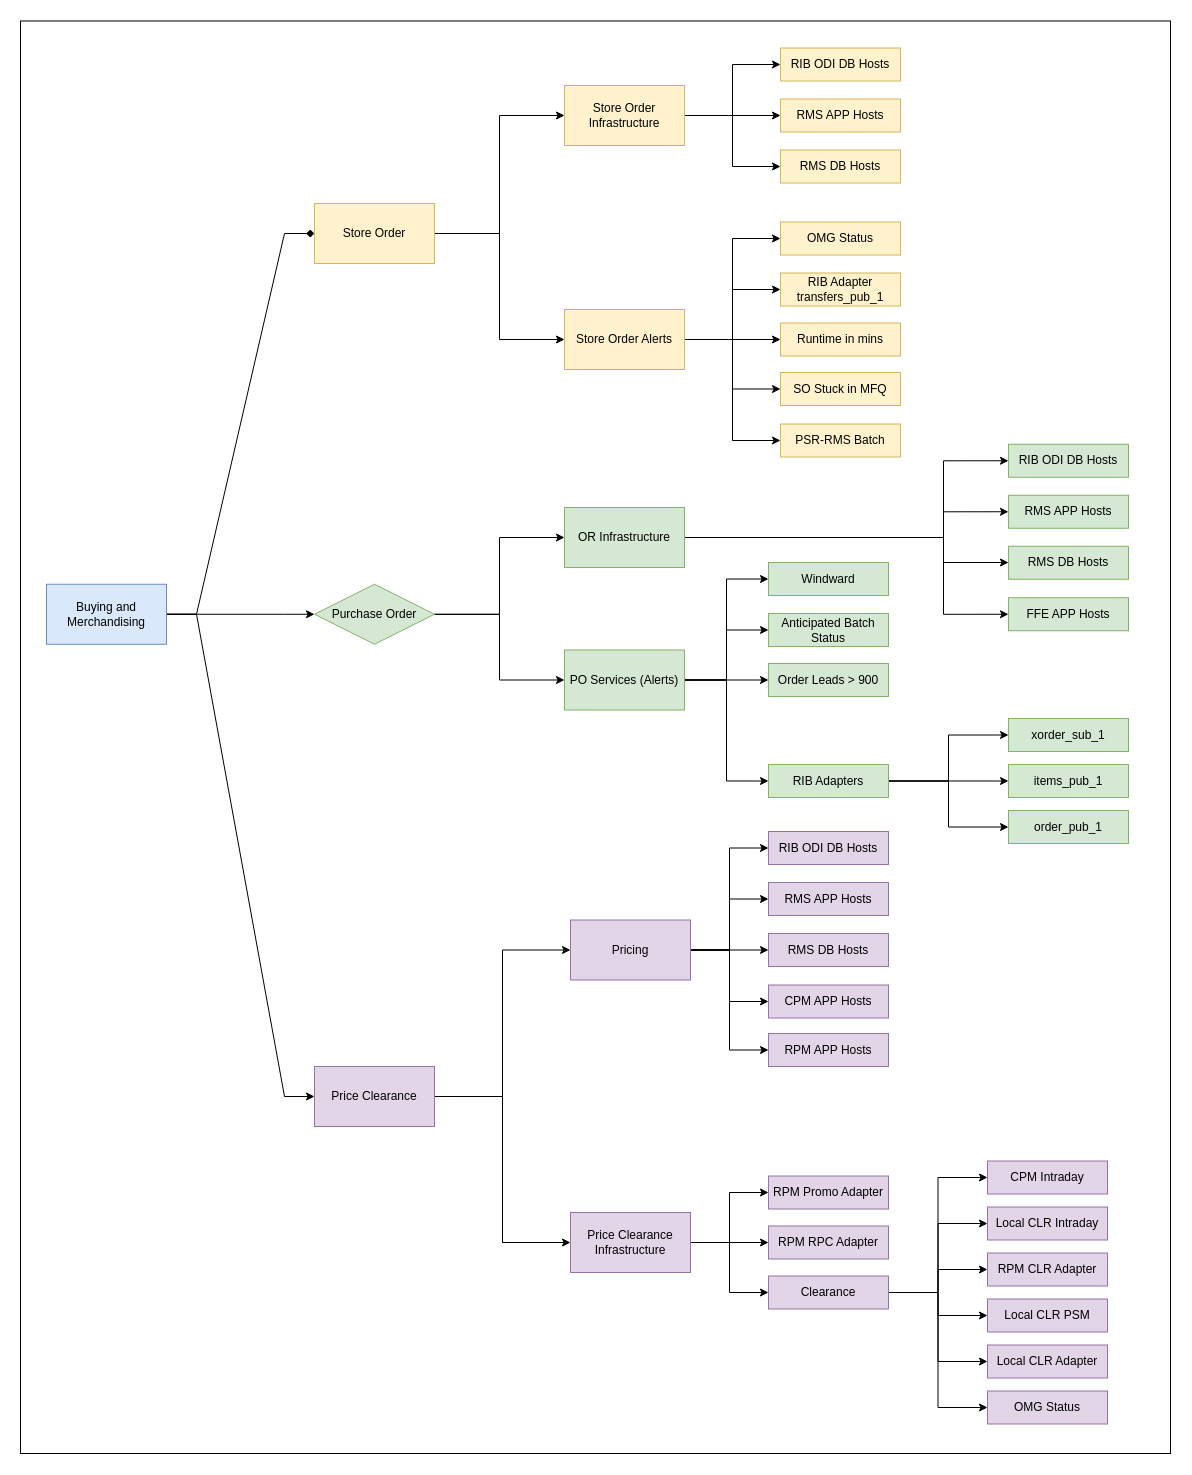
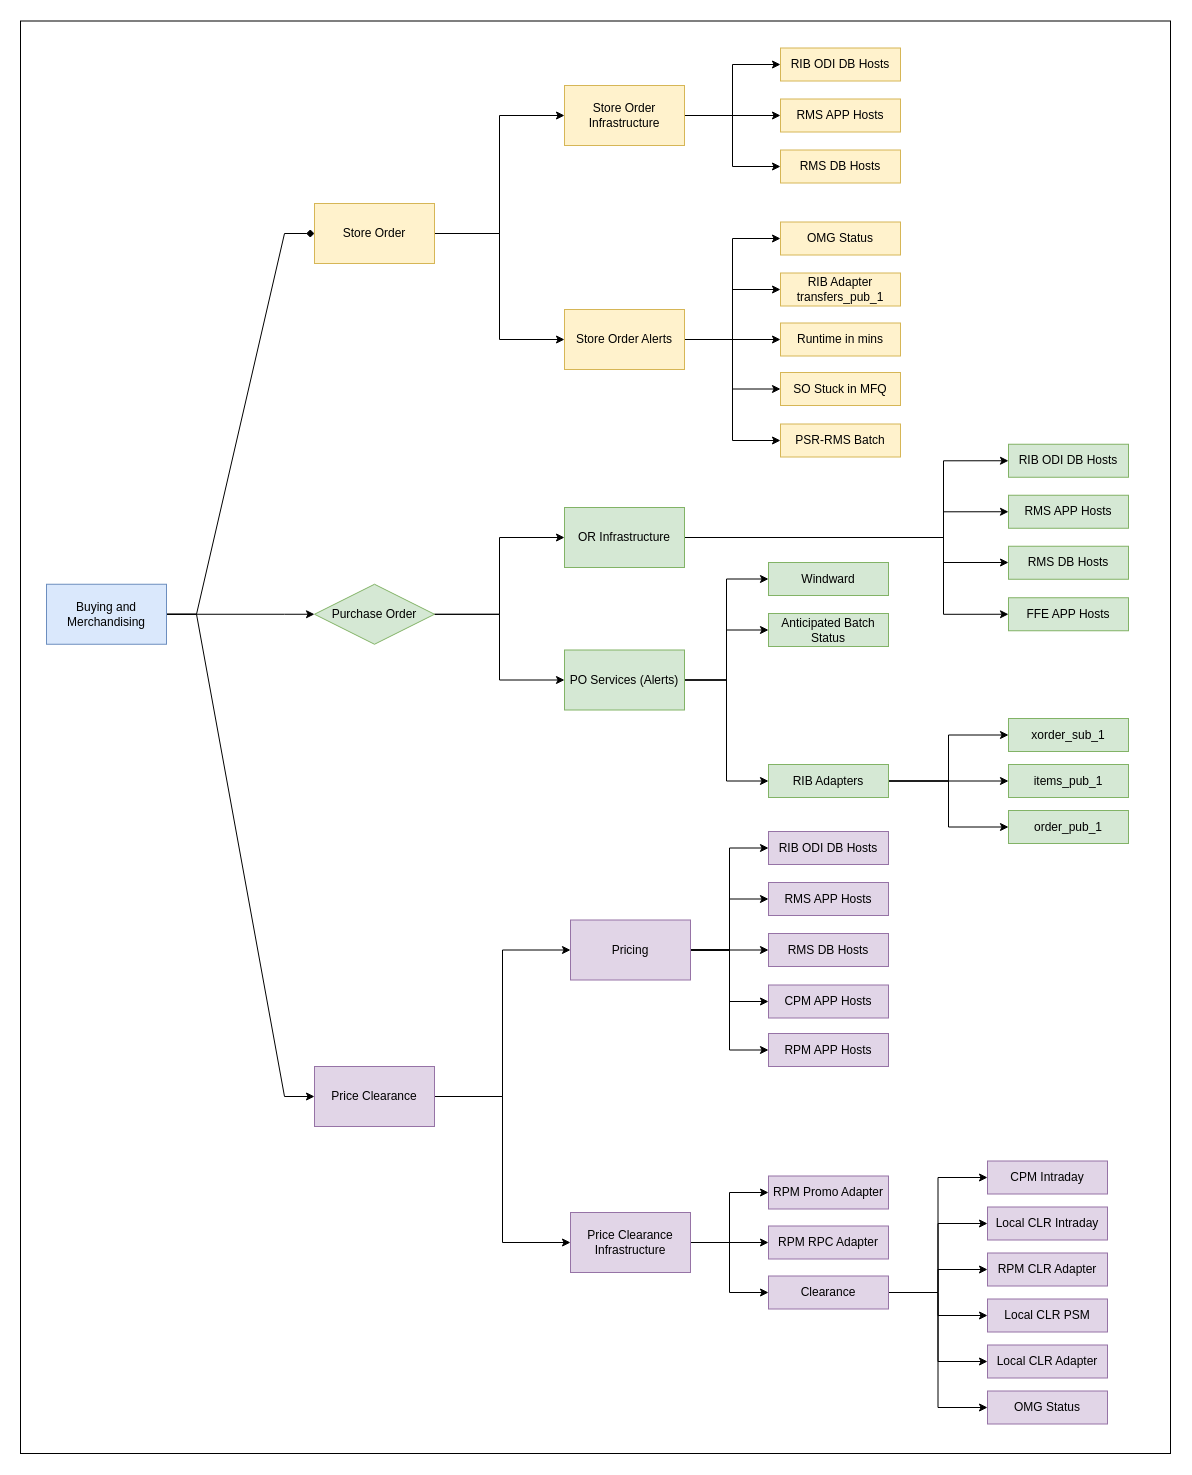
edge "PO Services (Alerts)" -> "Order Leads > 900": removed
node "Order Leads > 900": removed
